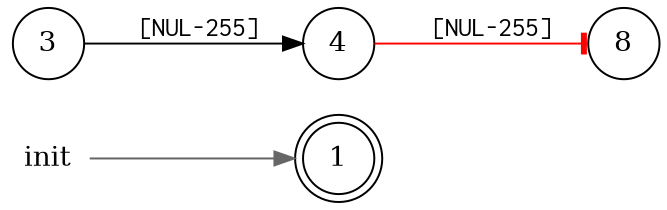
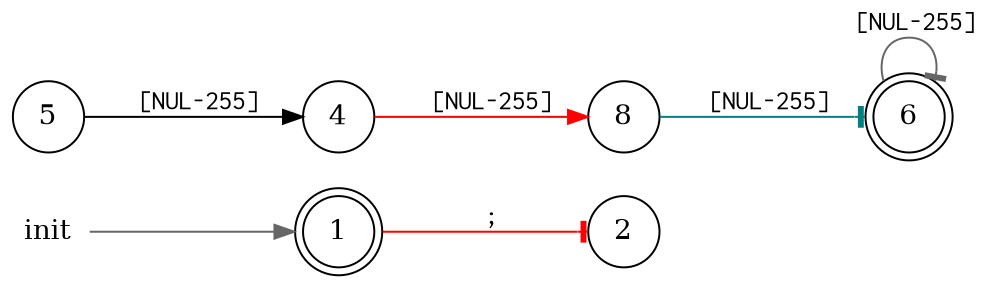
node "3": label "3" -> "5"
edge "4" -> "8": arrowhead tee -> normal
node "6": added
node "2": added
